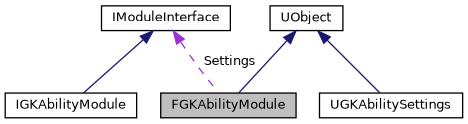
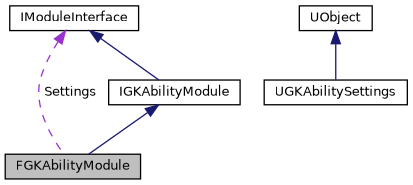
edge "FGKAbilityModule" -> "UObject": now "FGKAbilityModule" -> "IGKAbilityModule"
